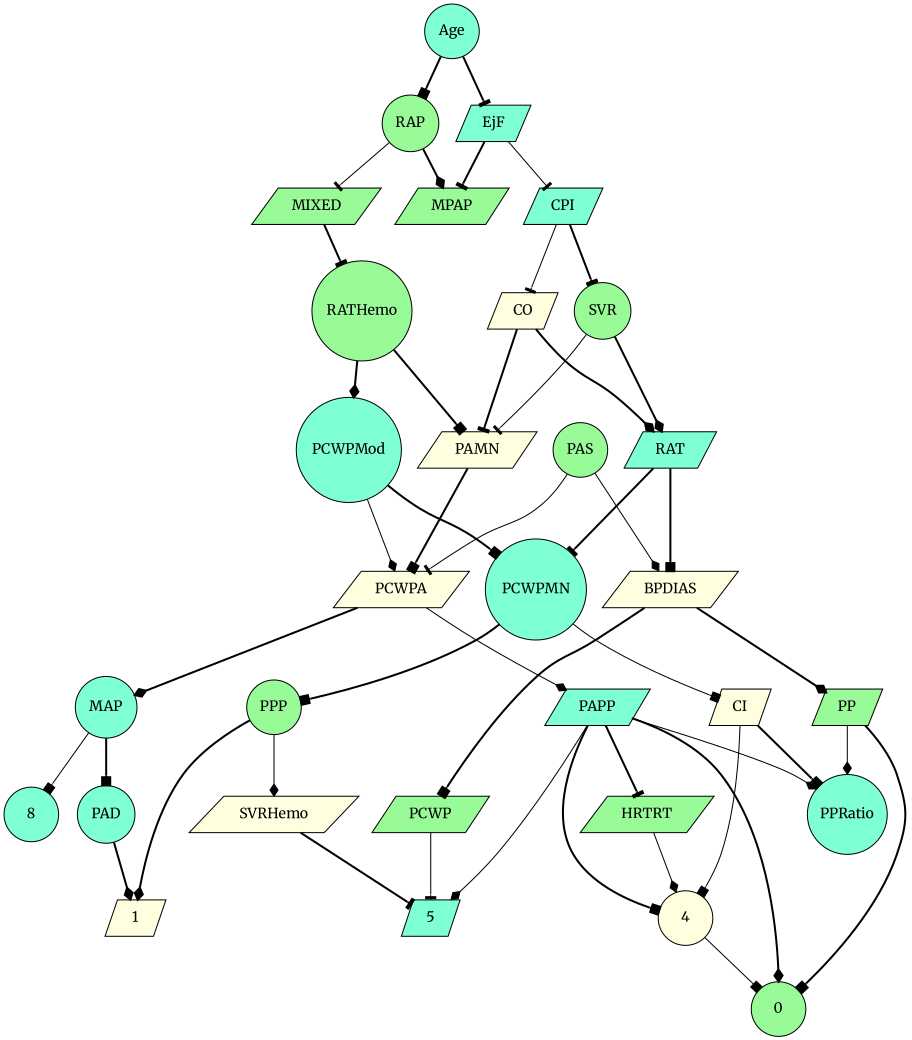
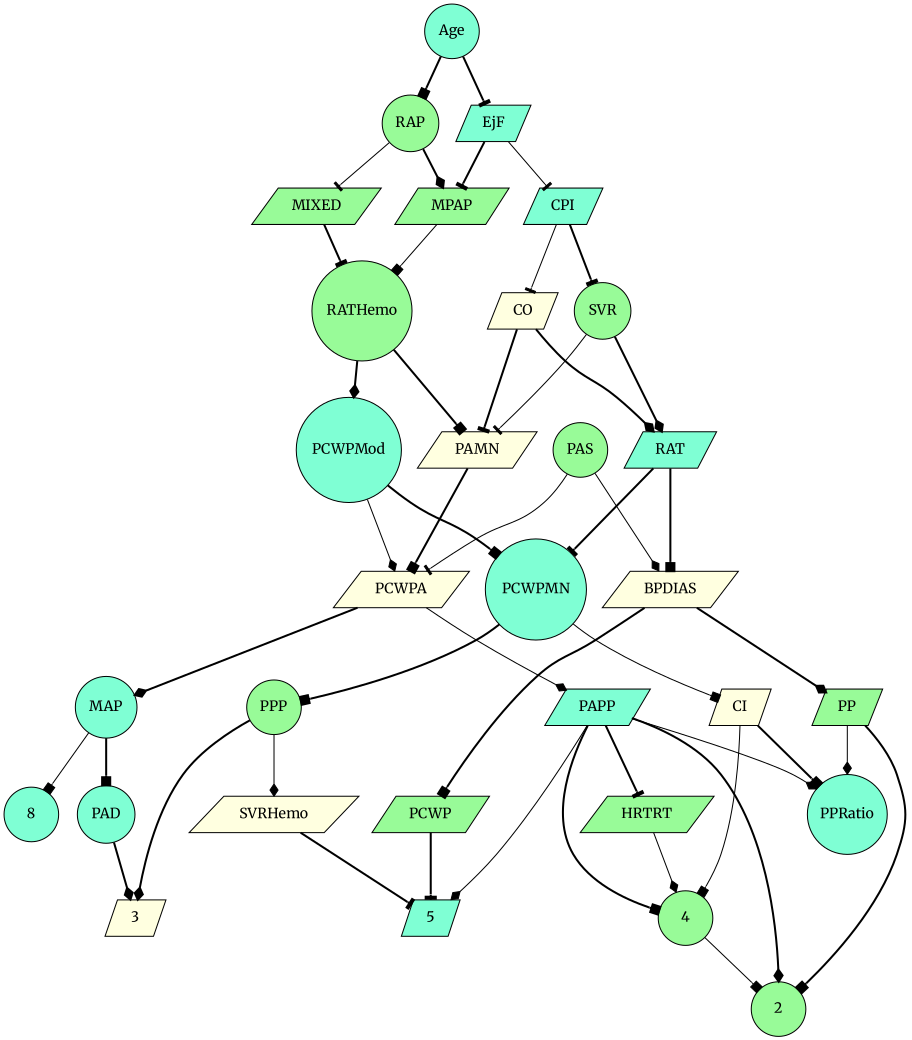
edge "MPAP" -> "RATHemo": added
edge "PCWP" -> "5": style solid -> bold
node "1": label "1" -> "3"
node "4": fillcolor lightyellow -> palegreen
node "0": label "0" -> "2"
